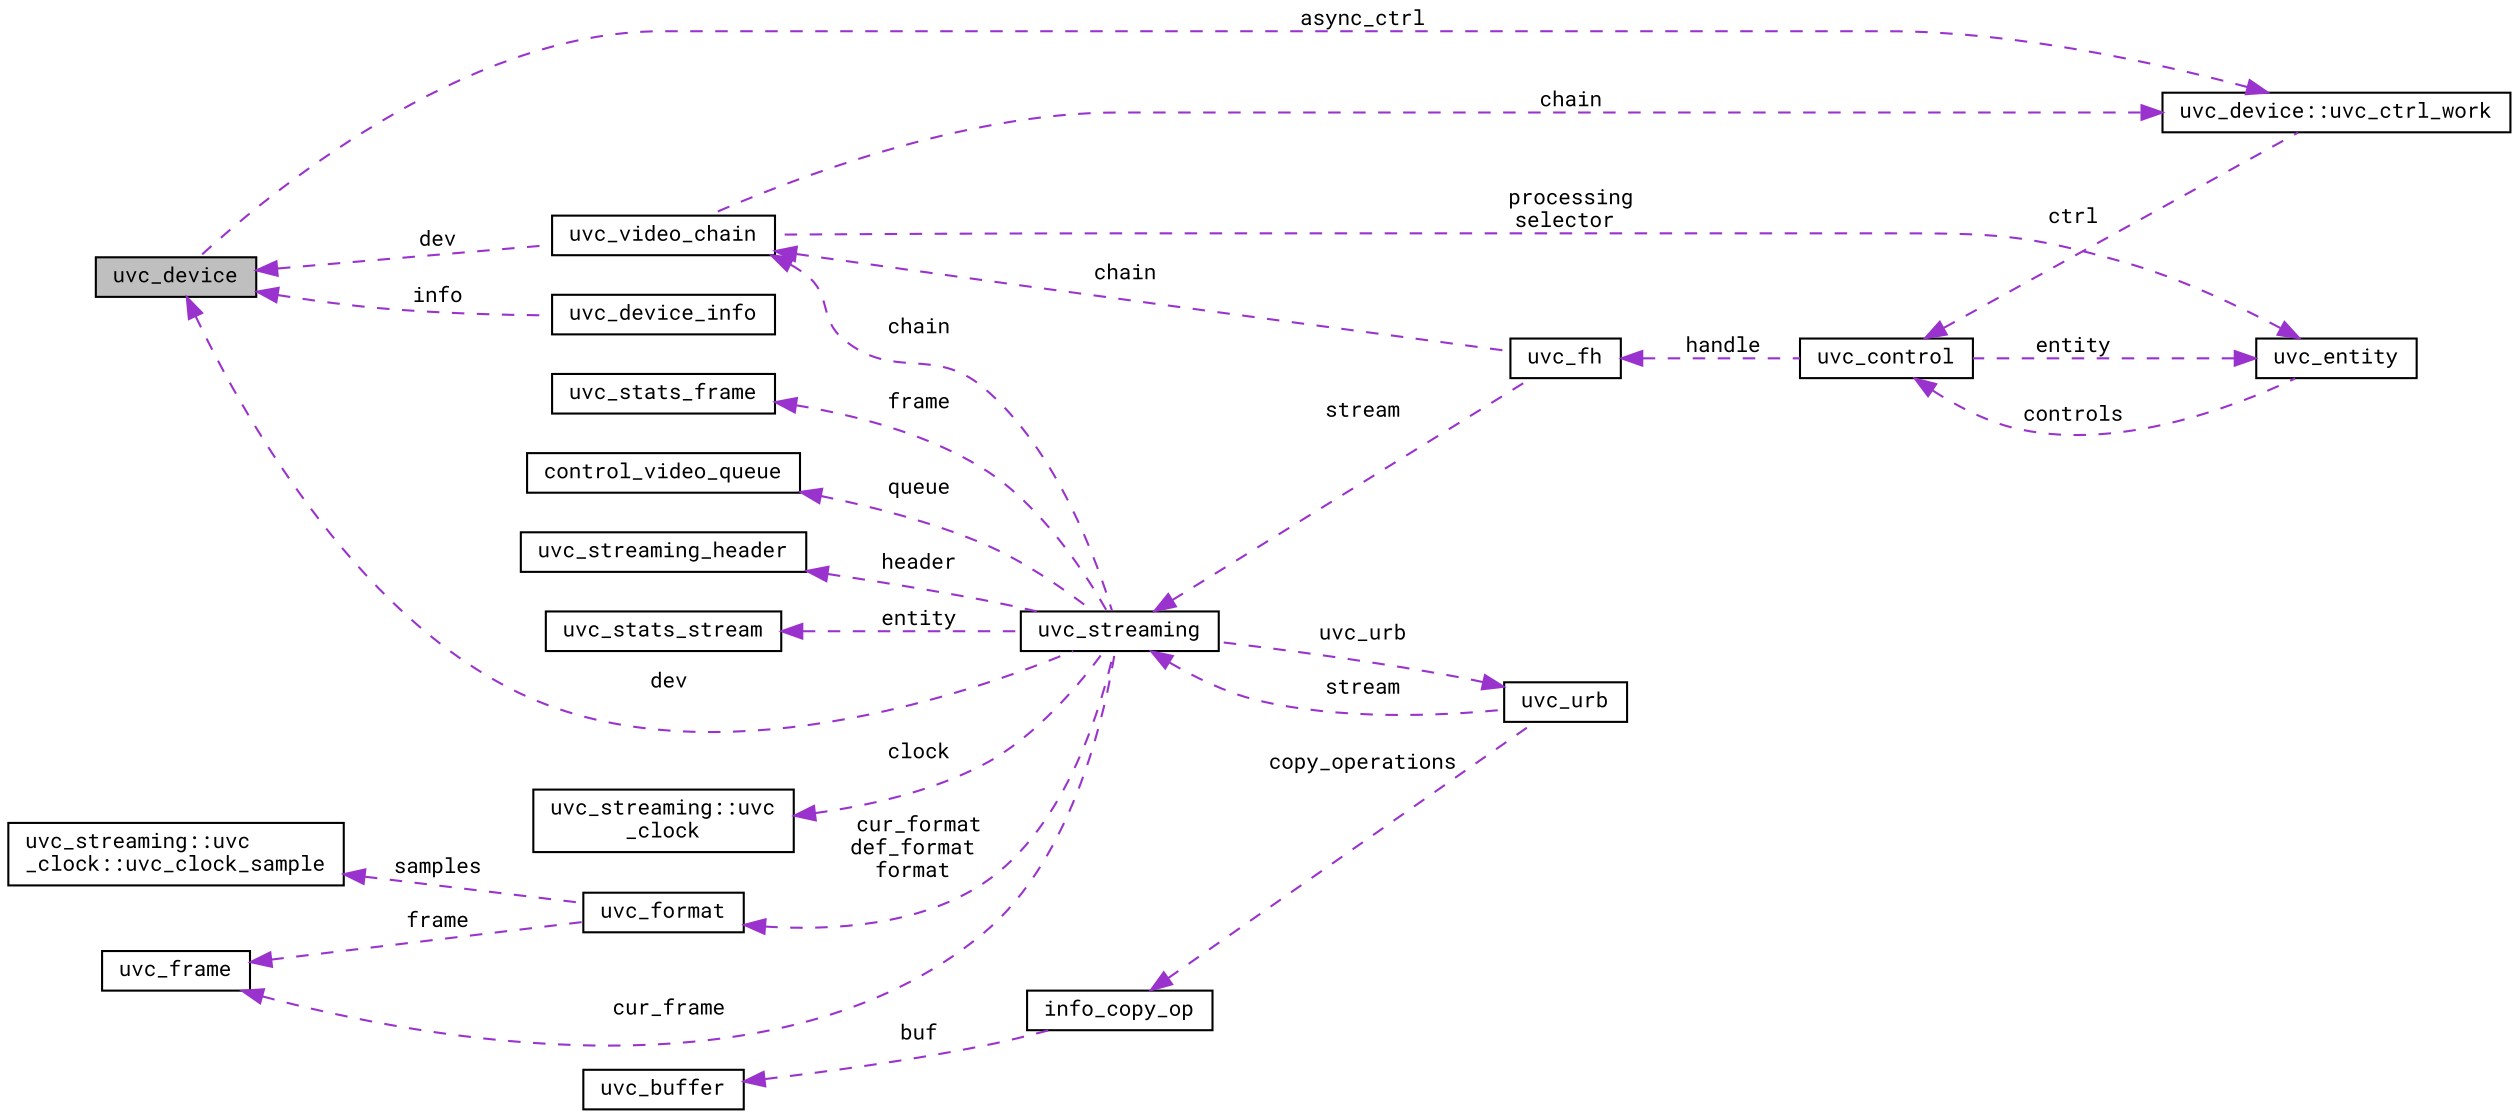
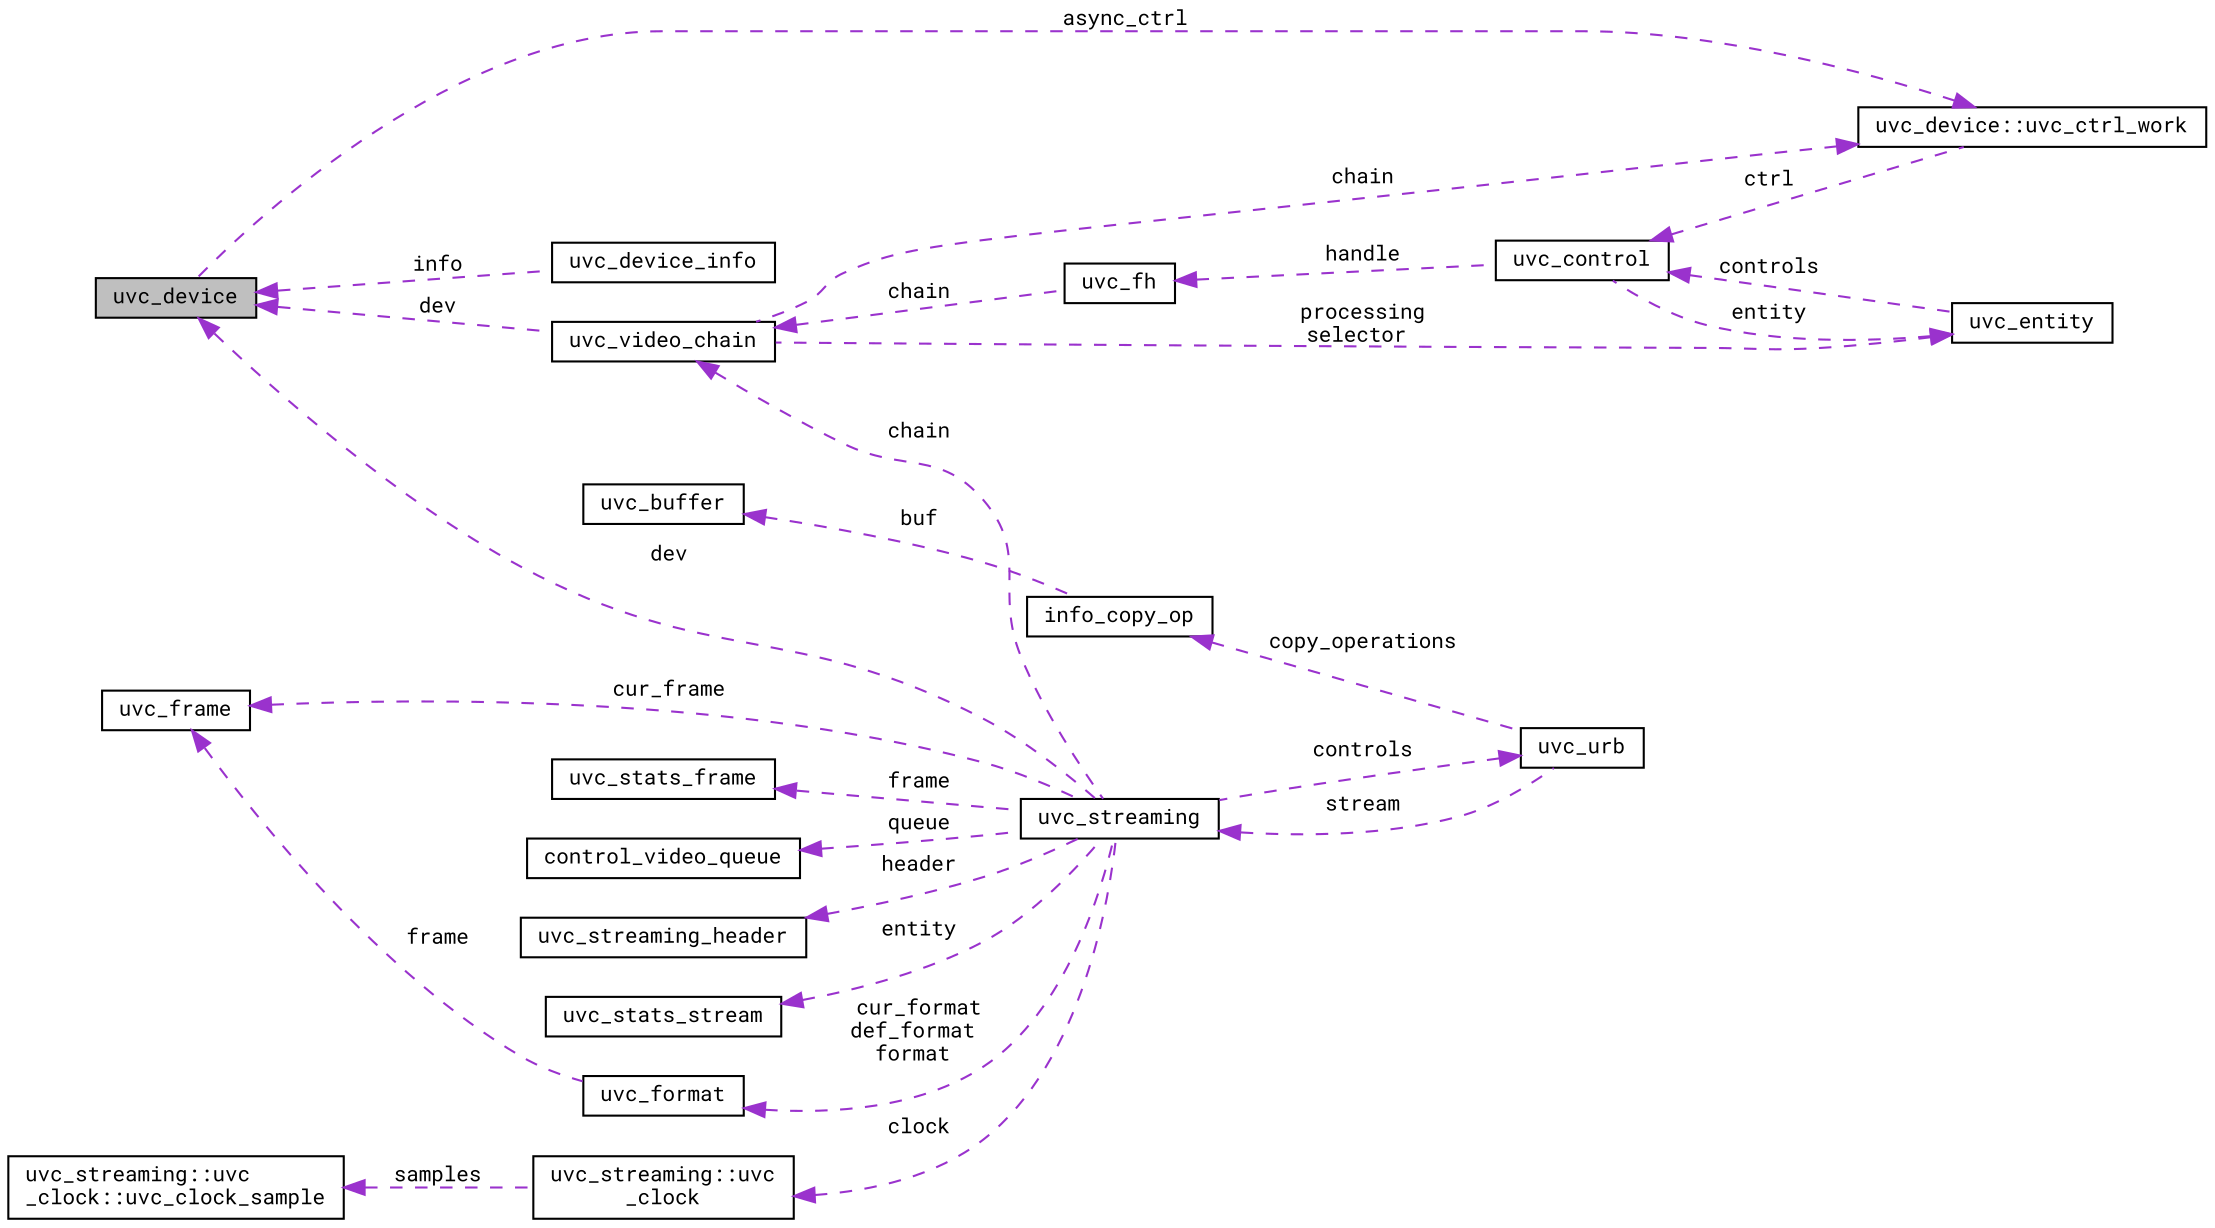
edge "uvc_fh" -> "uvc_streaming": removed, label "stream"
edge "uvc_streaming" -> "uvc_urb": label " uvc_urb" -> " controls"
edge "uvc_format" -> "uvc_streaming::uvc _clock::uvc_clock_sample": now "uvc_streaming::uvc _clock" -> "uvc_streaming::uvc _clock::uvc_clock_sample"
